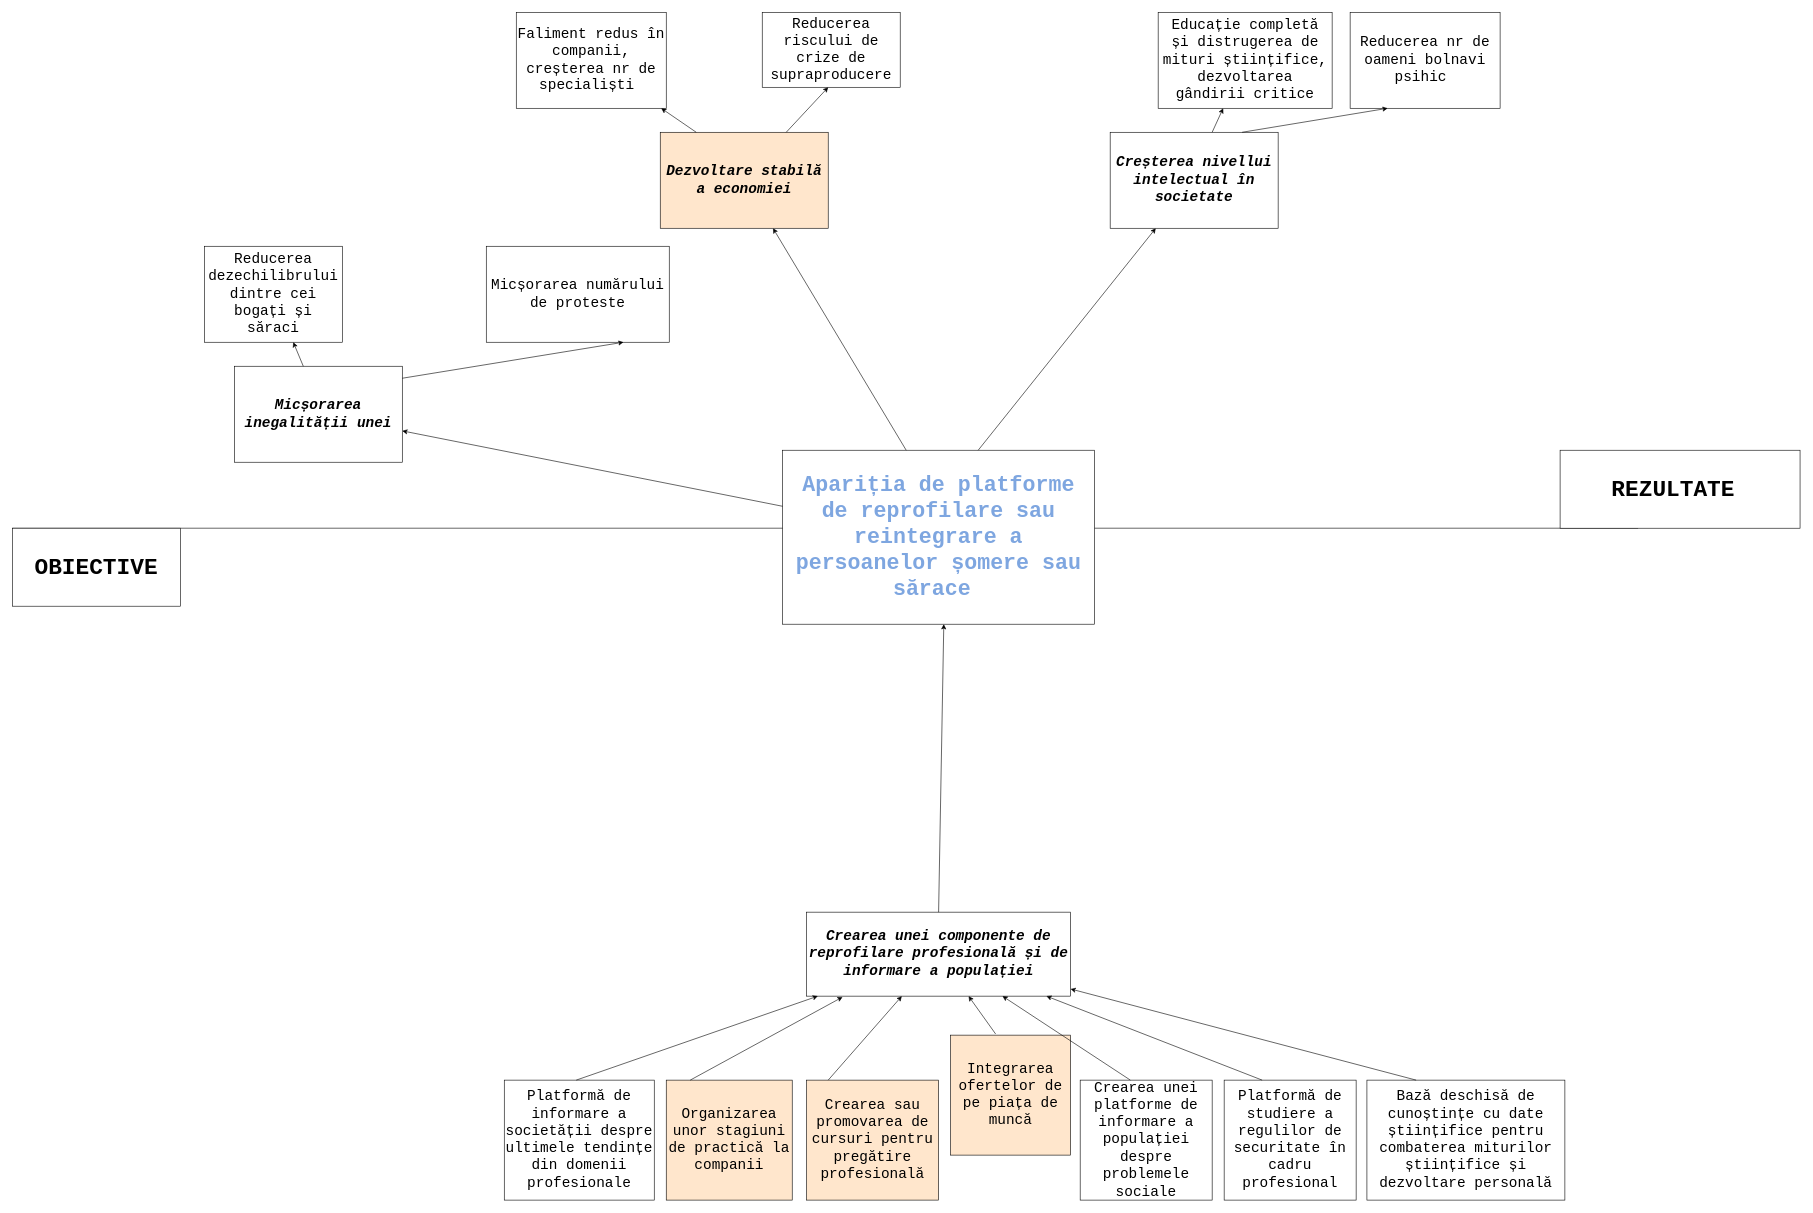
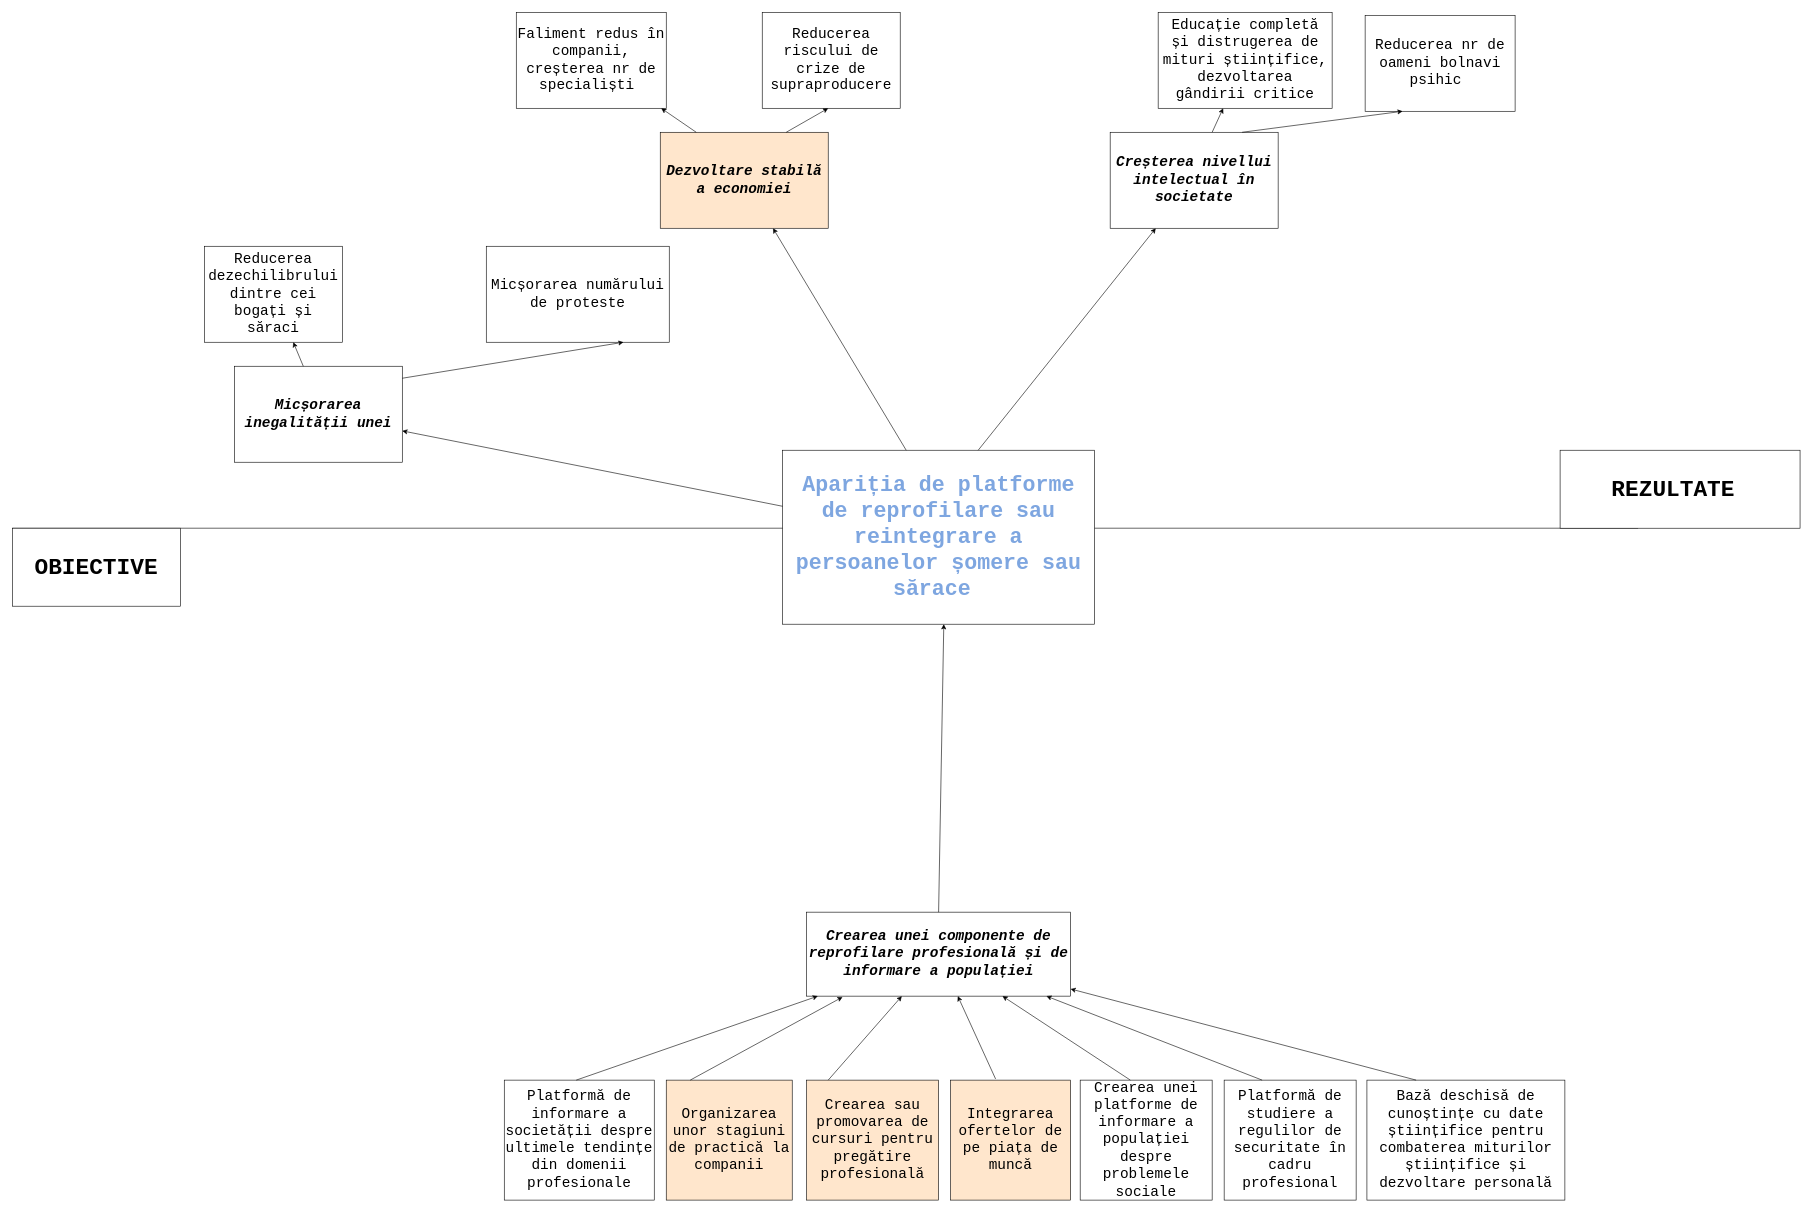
node "Reducerea riscului de crize de supraproducere": size 138x75 -> 138x96
node "Reducerea nr de oameni bolnavi psihic": moved (1425, 60) -> (1440, 63)
node "Integrarea ofertelor de pe piața de muncă": moved (1011, 1095) -> (1011, 1140)
